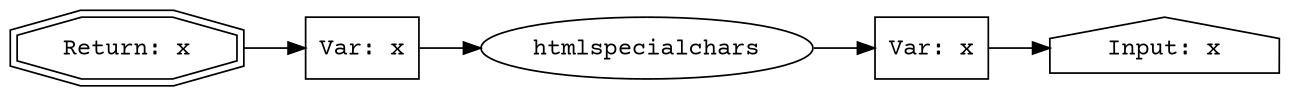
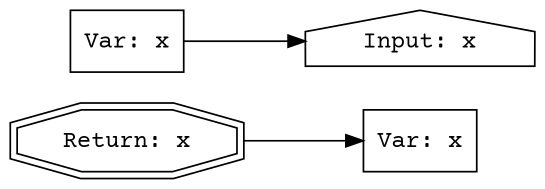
node "htmlspecialchars": removed
